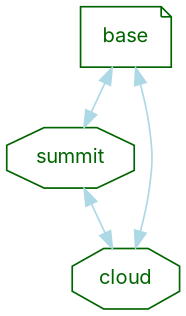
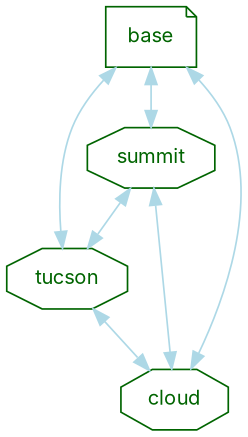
node "tucson": added
